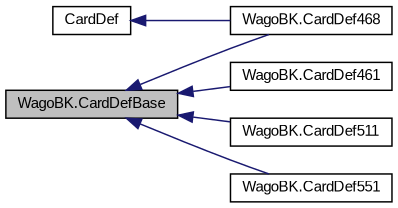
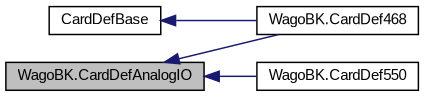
node "CardDef": label "CardDef" -> "CardDefBase"
node "WagoBK.CardDef461": removed
node "WagoBK.CardDefBase": label "WagoBK.CardDefBase" -> "WagoBK.CardDefAnalogIO"
node "WagoBK.CardDef511": removed
node "WagoBK.CardDef551": label "WagoBK.CardDef551" -> "WagoBK.CardDef550"
